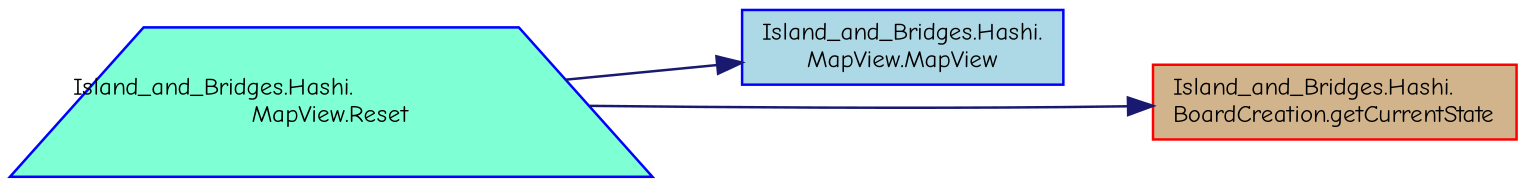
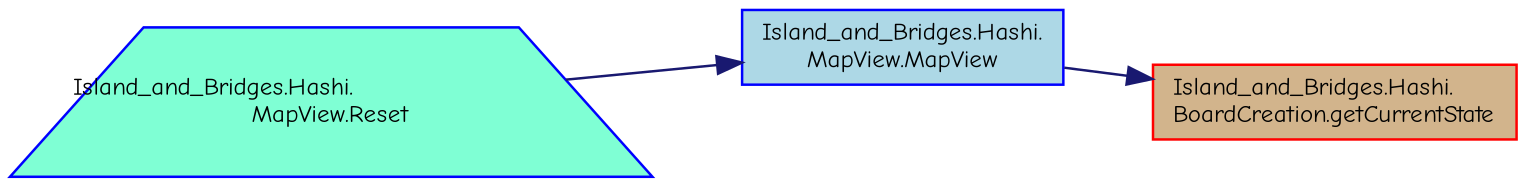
edge "Island_and_Bridges.Hashi. MapView.Reset" -> "Island_and_Bridges.Hashi. BoardCreation.getCurrentState": now "Island_and_Bridges.Hashi. MapView.MapView" -> "Island_and_Bridges.Hashi. BoardCreation.getCurrentState"
